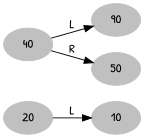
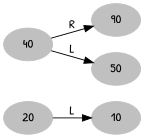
edge "40" -> "90": label "L" -> "R"
edge "40" -> "50": label "R" -> "L"
